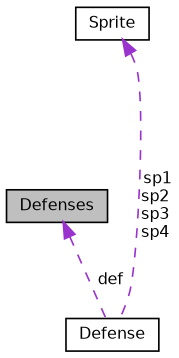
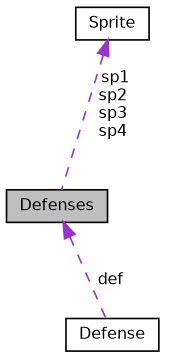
edge "Defense" -> "Sprite": now "Defenses" -> "Sprite"
